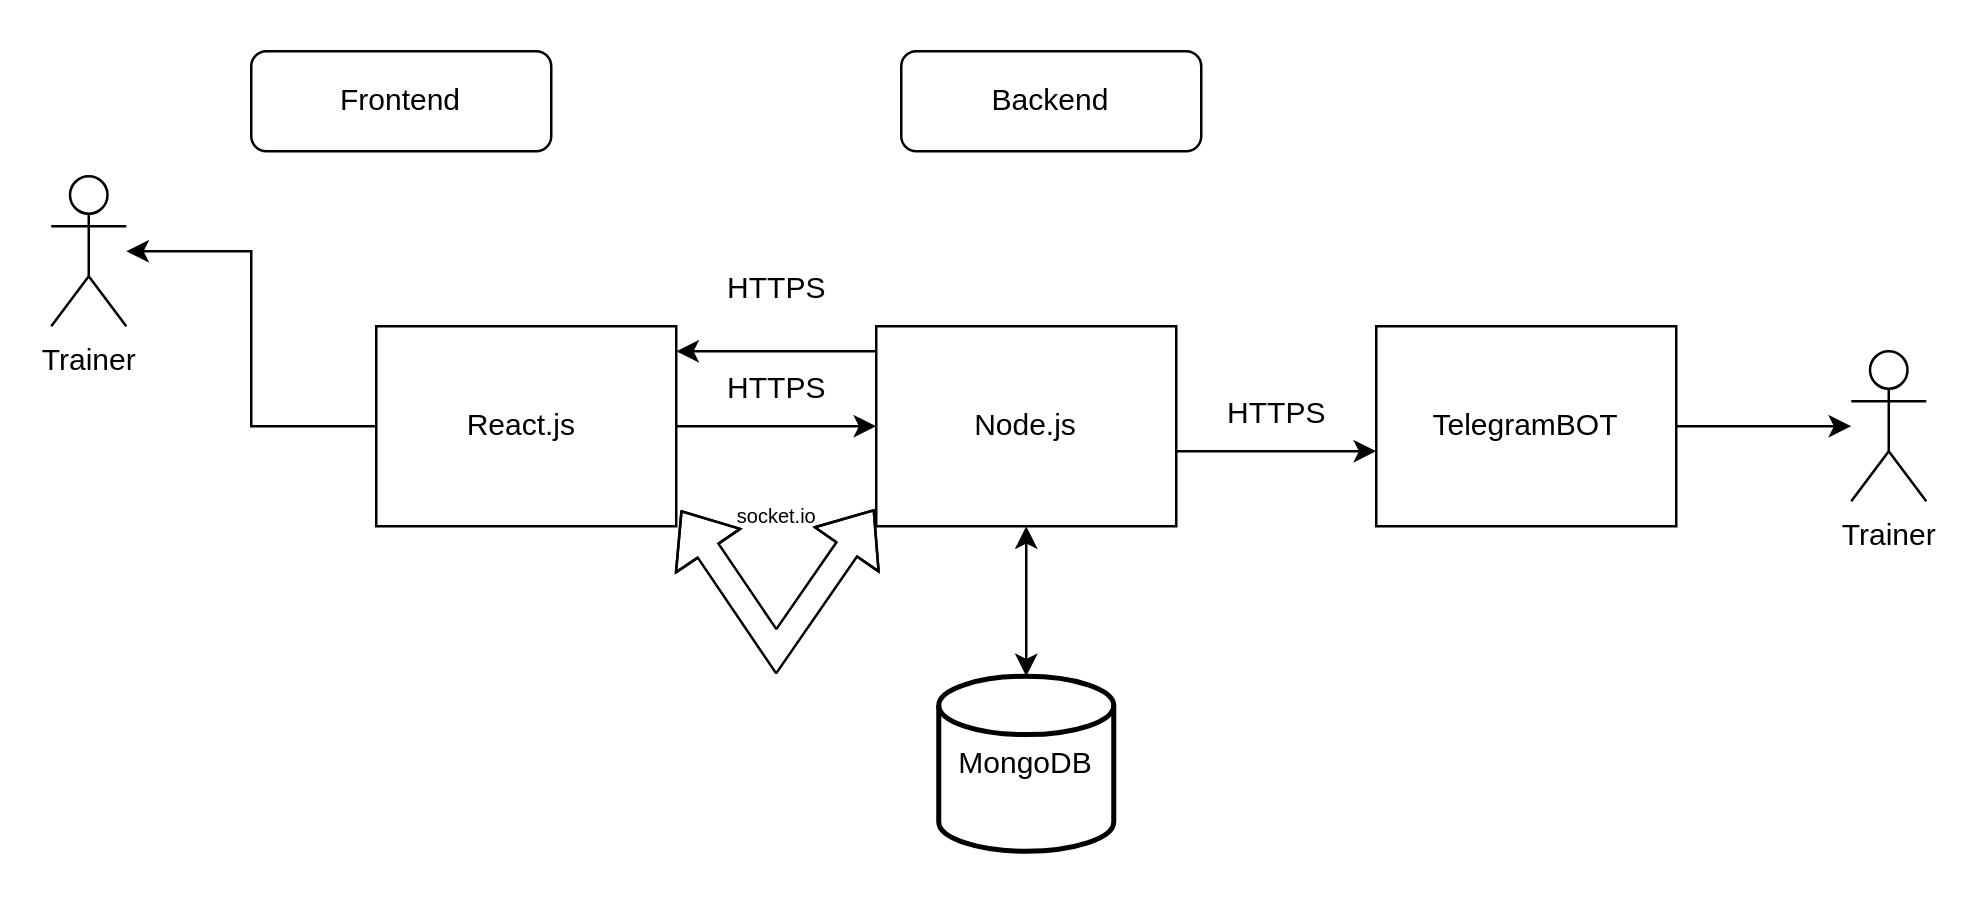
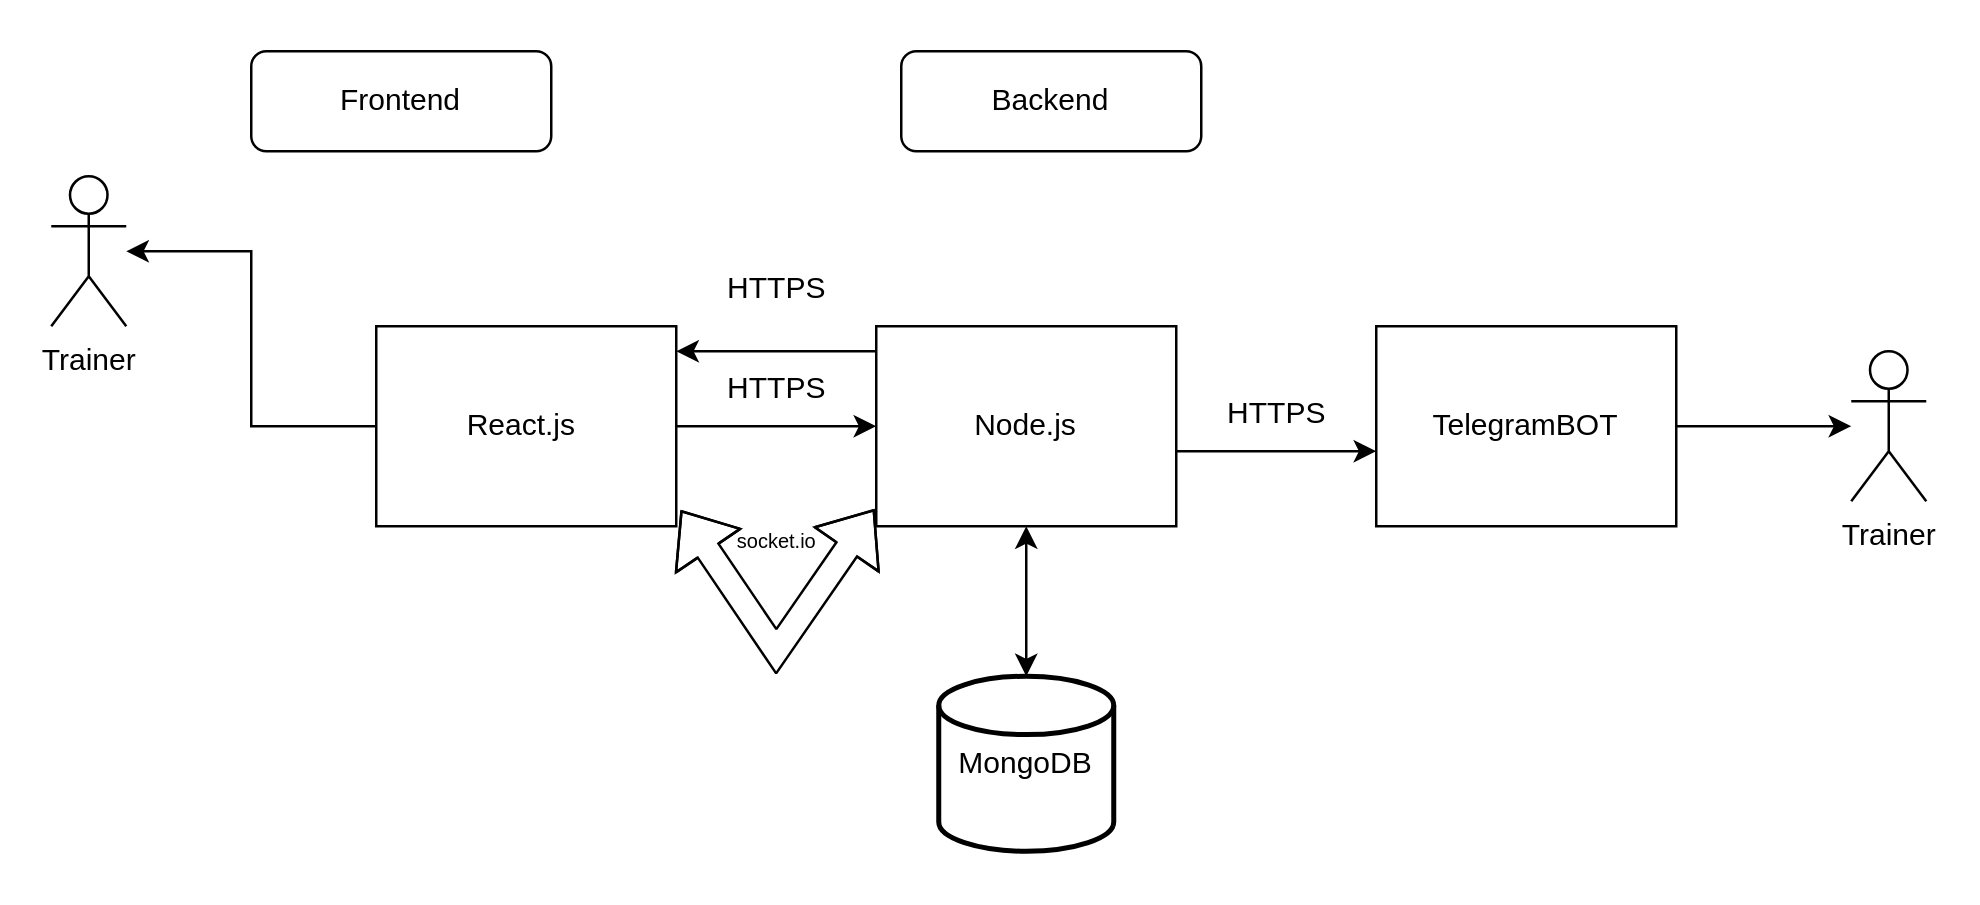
node "socket.io": moved (776, 514) -> (776, 539)
